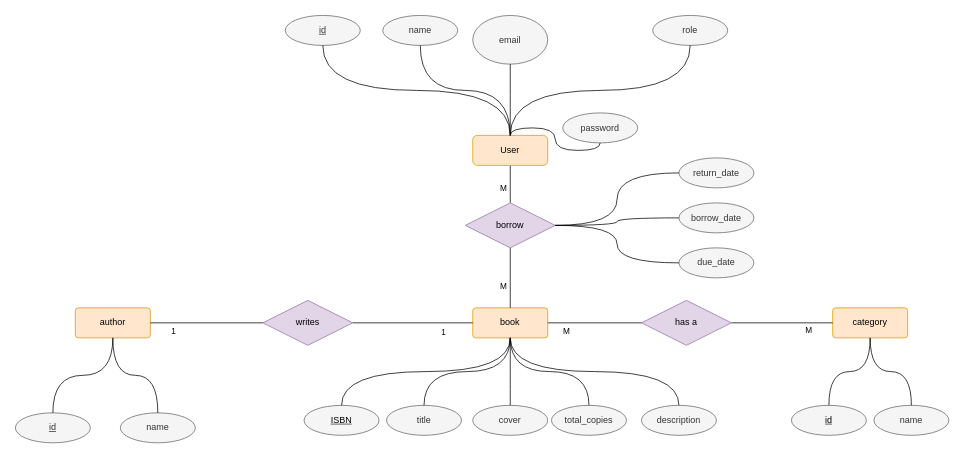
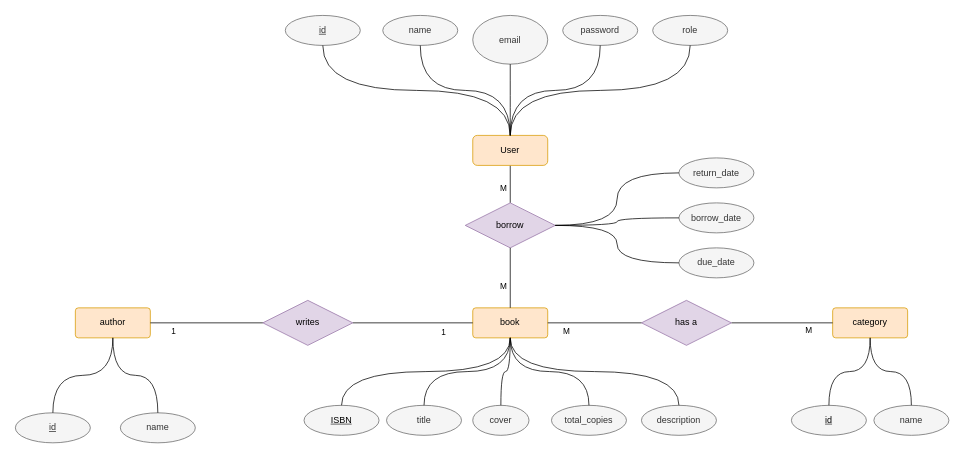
node "password": moved (600, 128) -> (600, 30)
node "cover": size 75x30 -> 56x30
